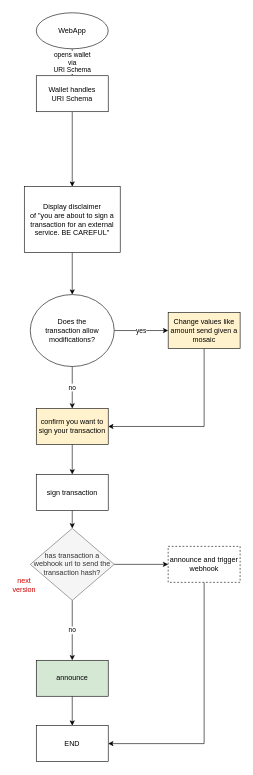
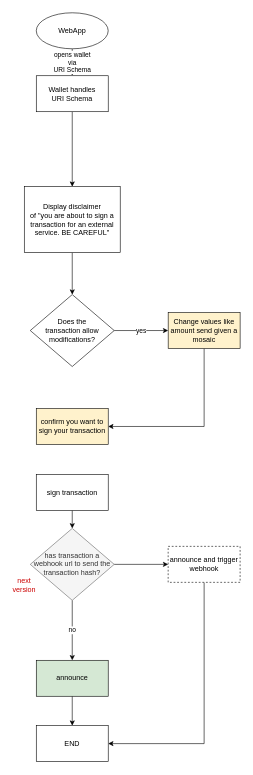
node "Does the transaction allow modifications?": shape ellipse -> diamond
edge "Does the transaction allow modifications?" -> "confirm you want to sign your transaction": removed, label "no"
edge "confirm you want to sign your transaction" -> "sign transaction": removed
